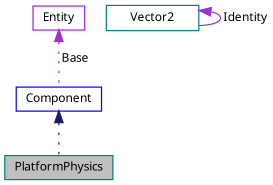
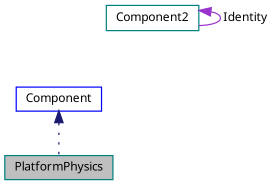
node "Entity": removed
node "Vector2": label "Vector2" -> "Component2"
